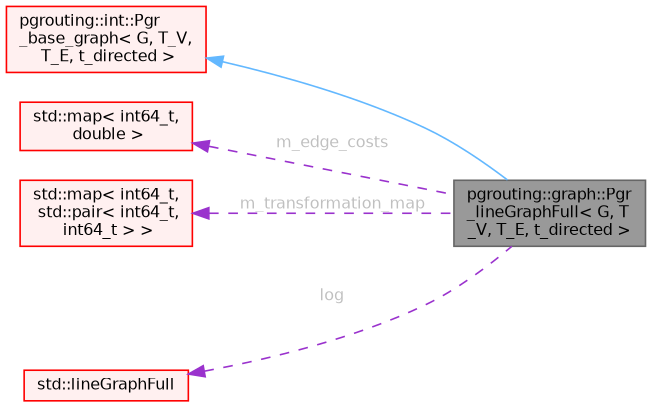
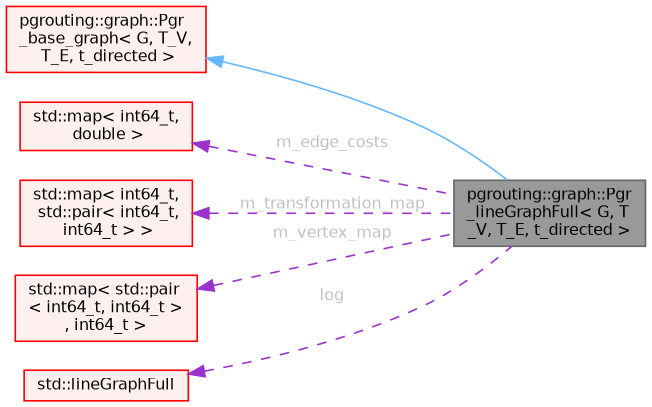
node "pgrouting::int::Pgr _base_graph< G, T_V, T_E, t_directed >": label "pgrouting::int::Pgr _base_graph< G, T_V, T_E, t_directed >" -> "pgrouting::graph::Pgr _base_graph< G, T_V, T_E, t_directed >"
node "std::map< std::pair < int64_t, int64_t > , int64_t >": added
